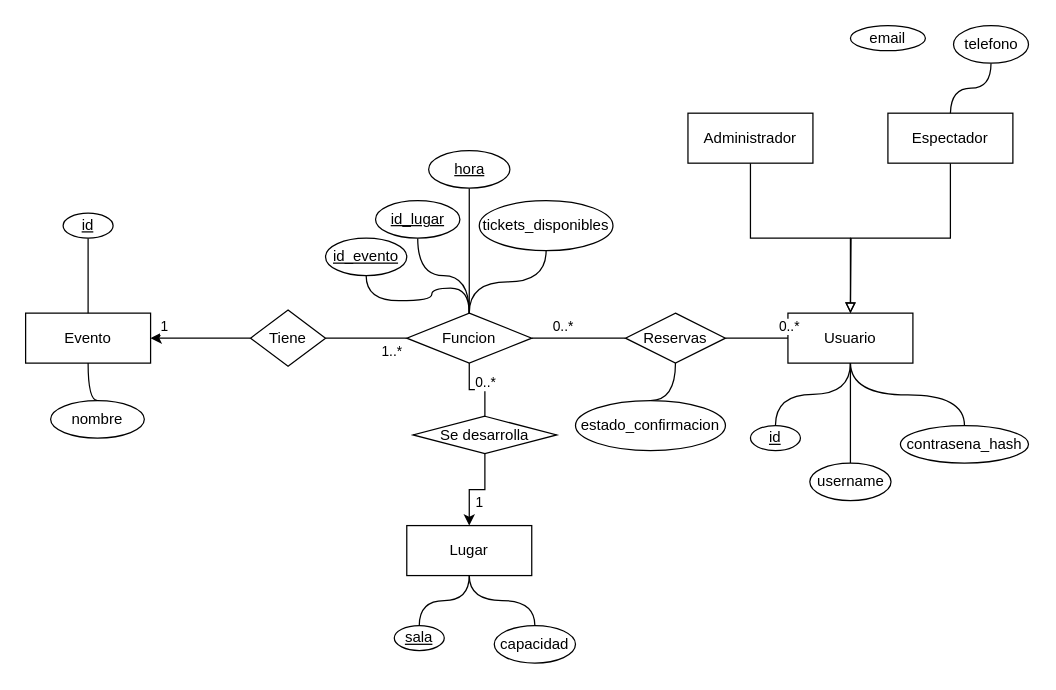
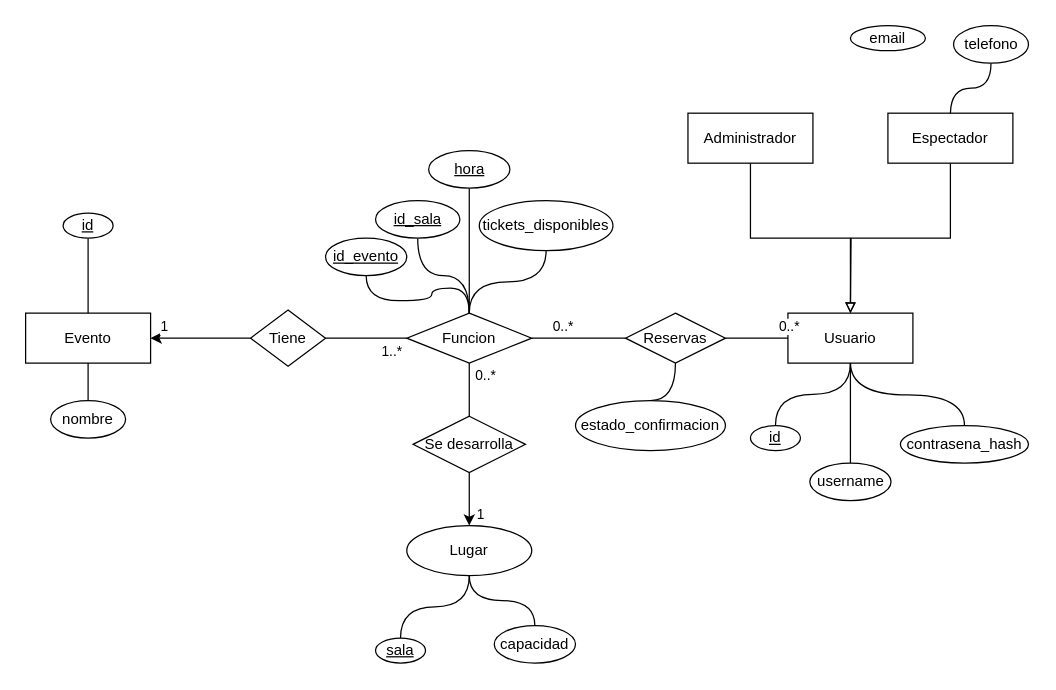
node "id_lugar": label "id_lugar" -> "id_sala"
node "nombre": size 94x38 -> 75x38
node "Se desarrolla": size 144x38 -> 113x56
node "Lugar": shape rectangle -> ellipse
node "sala": moved (419, 638) -> (401, 651)
